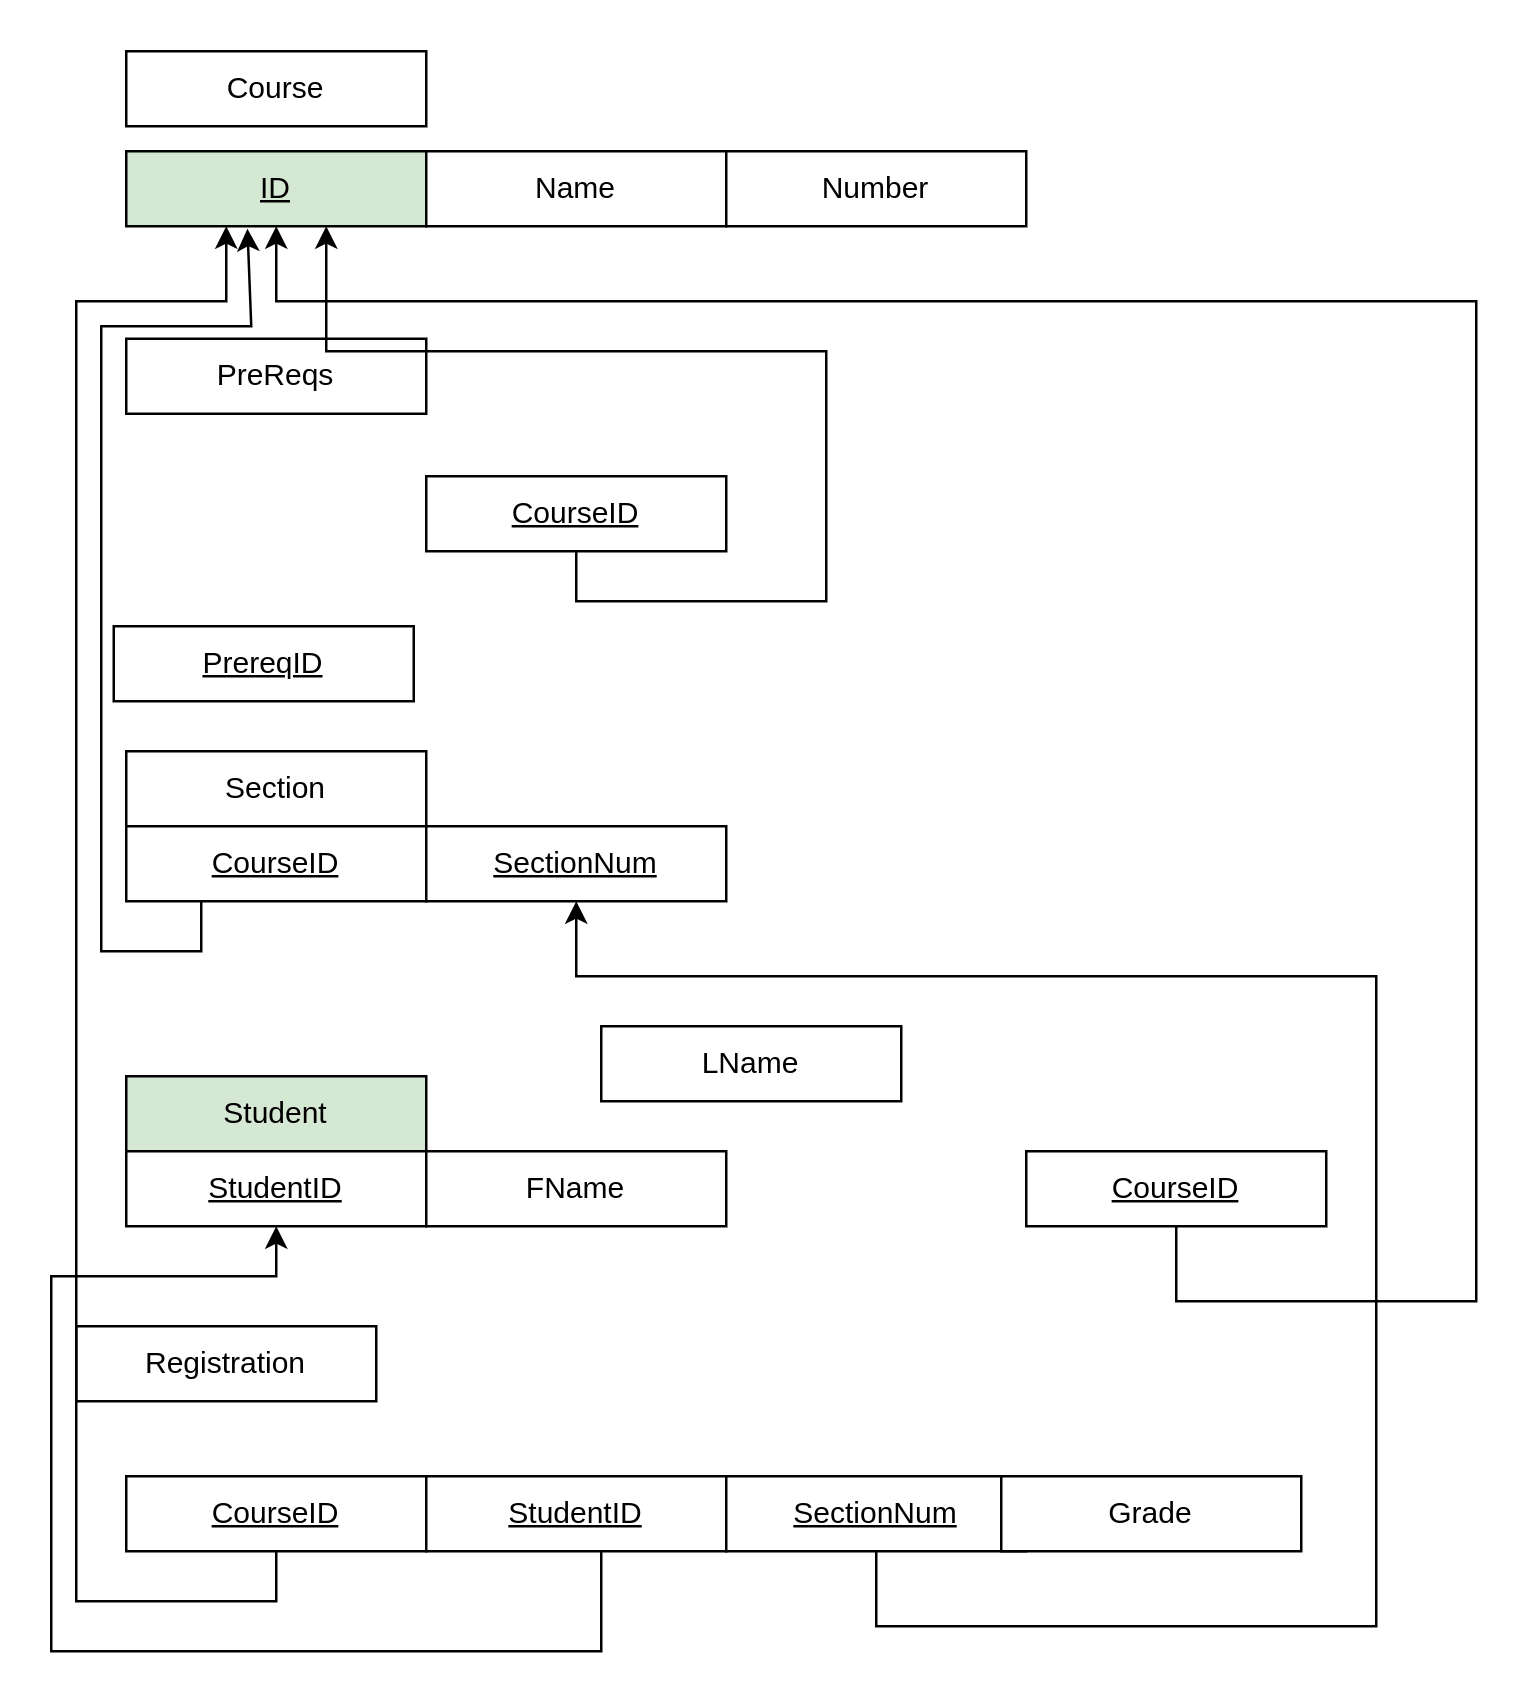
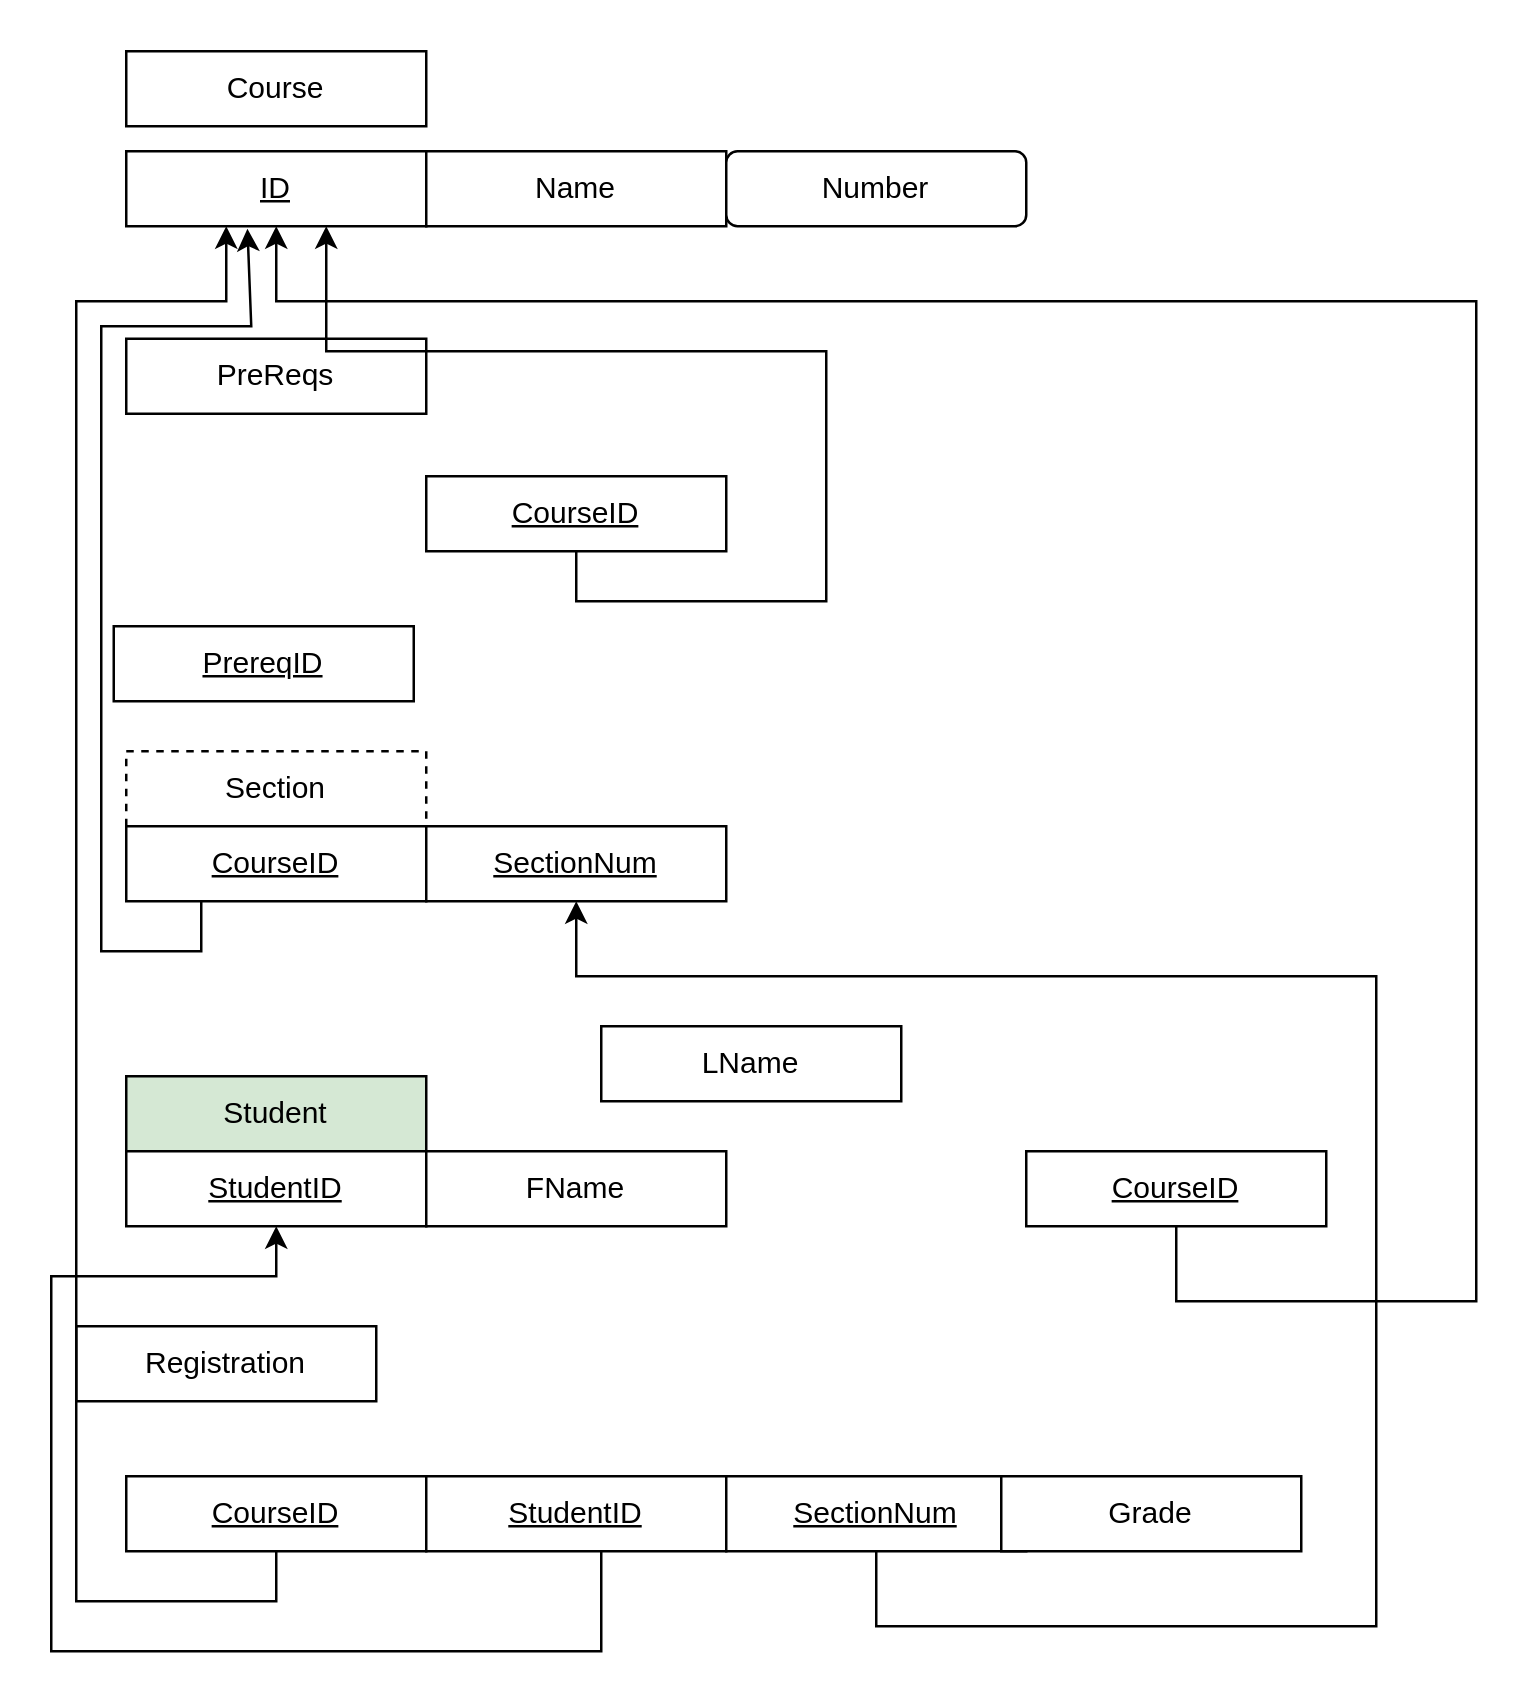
node "ID": fillcolor #d5e8d4 -> #ffffff
node "Number": shape rectangle -> rounded rectangle
node "Section": style solid -> dashed
